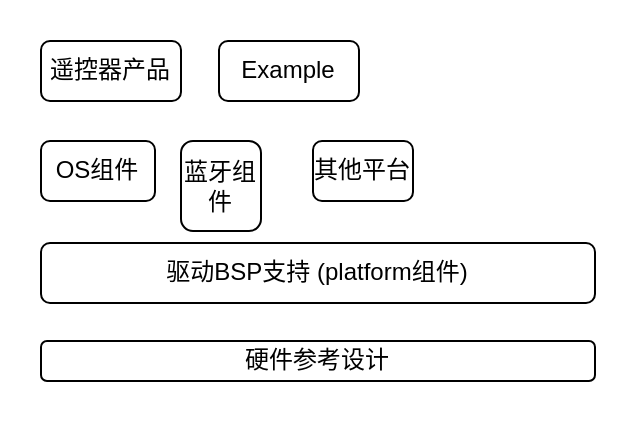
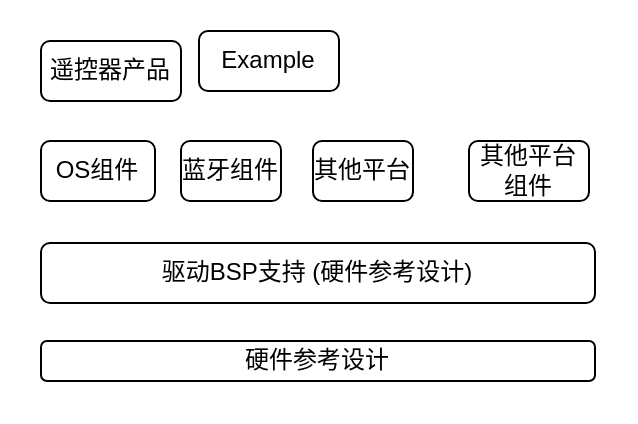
node "Example": moved (289, 71) -> (269, 61)
node "其他平台 组件": added
node "蓝牙组件": size 80x90 -> 100x60
node "驱动BSP支持 (platform组件)": label "驱动BSP支持 (platform组件)" -> "驱动BSP支持 (硬件参考设计)"
